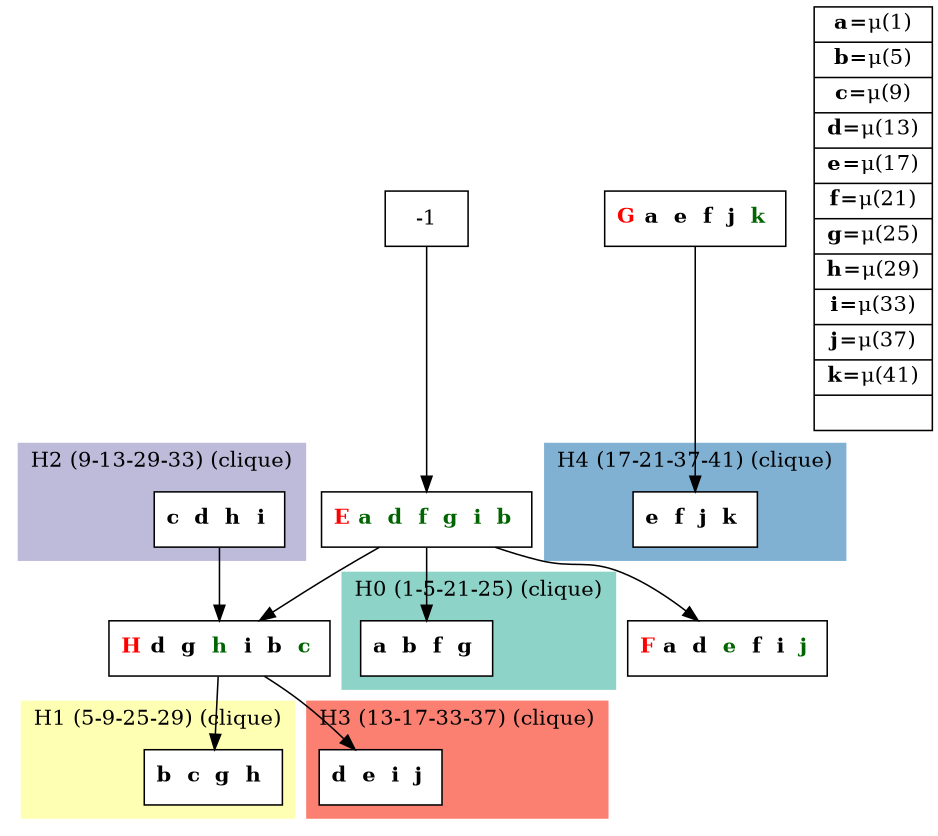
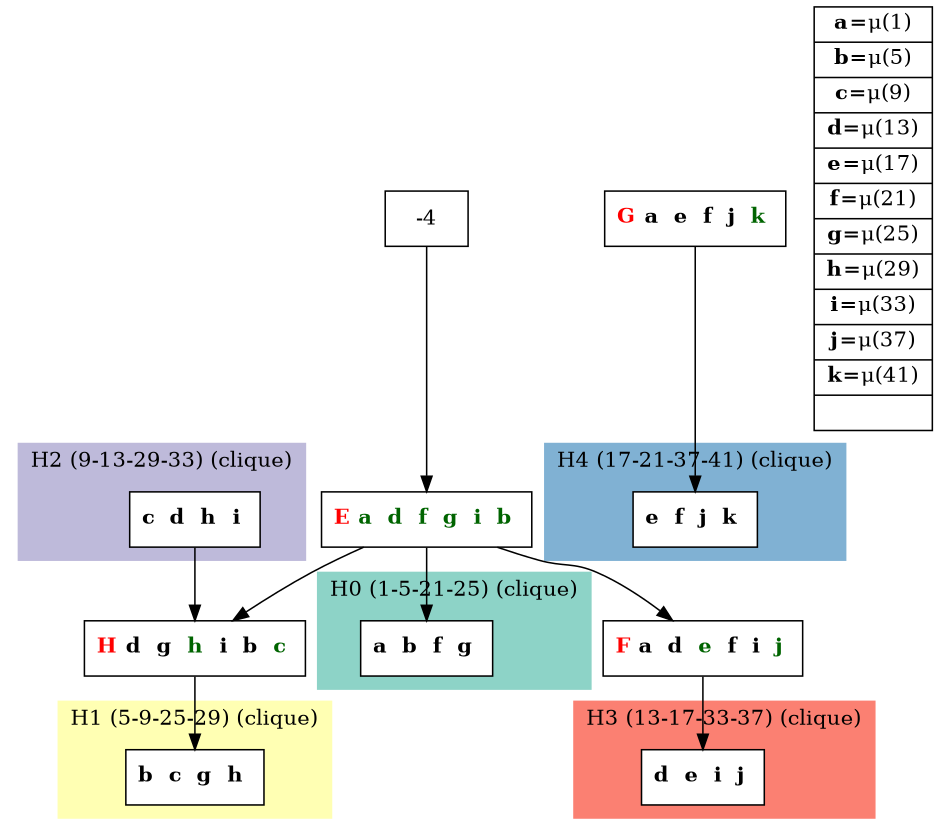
node "-1": label "-1" -> "-4"
edge "H" -> "d": now "F" -> "d"
